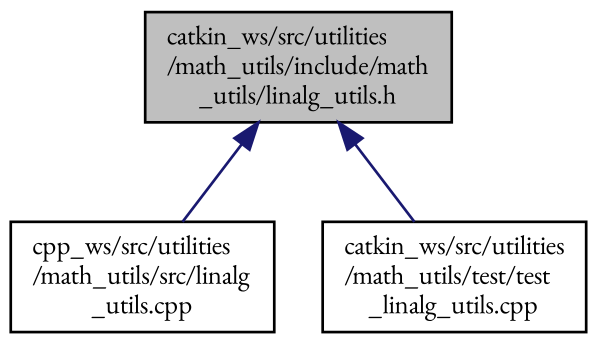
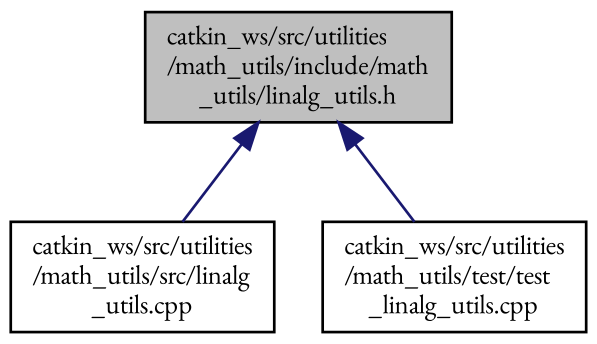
node "cpp_ws/src/utilities /math_utils/src/linalg _utils.cpp": label "cpp_ws/src/utilities /math_utils/src/linalg _utils.cpp" -> "catkin_ws/src/utilities /math_utils/src/linalg _utils.cpp"
